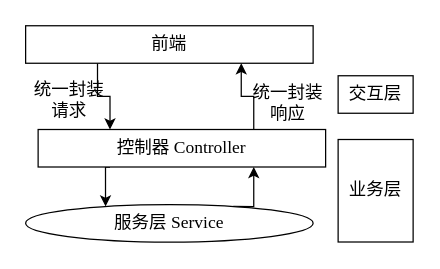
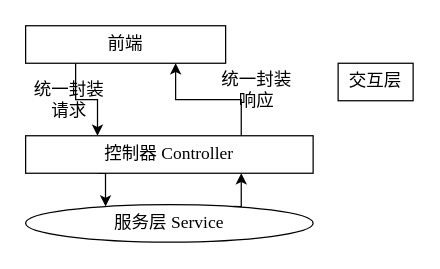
node "前端": size 288x38 -> 200x38
node "交互层": moved (376, 94) -> (376, 82)
node "统一封装响应": moved (288, 103) -> (257, 91)
node "控制器 Controller": moved (182, 148) -> (169, 154)
node "业务层": removed
